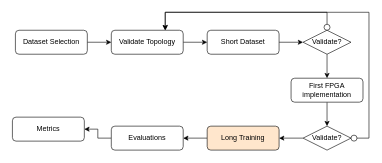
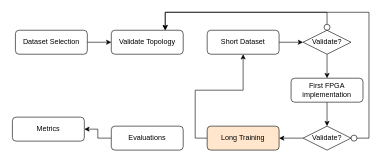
edge "Validate Topology" -> "Short Dataset": removed
edge "Long Training" -> "Evaluations": now "Long Training" -> "Short Dataset"
